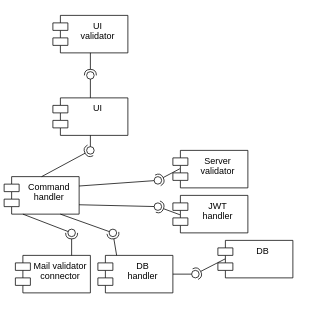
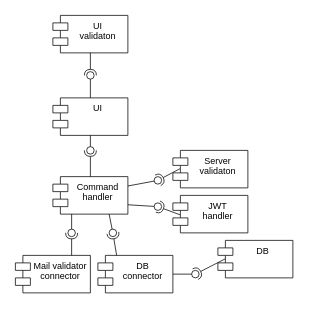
node "UI validator": label "UI validator" -> "UI validaton"
node "Server validator": label "Server validator" -> "Server validaton"
node "Command handler": moved (42, 195) -> (90, 195)
node "DB handler": label "DB handler" -> "DB connector"
